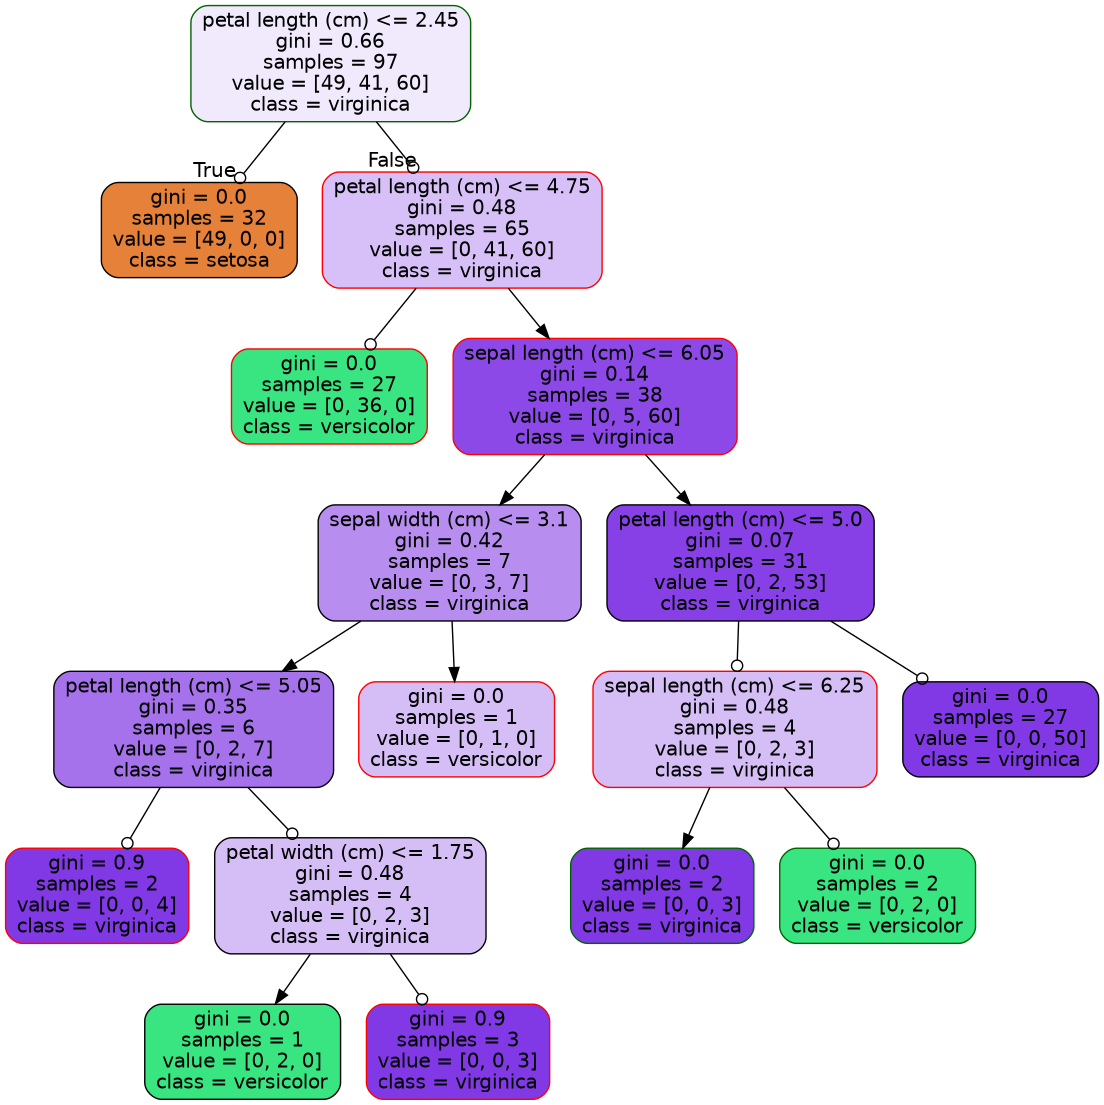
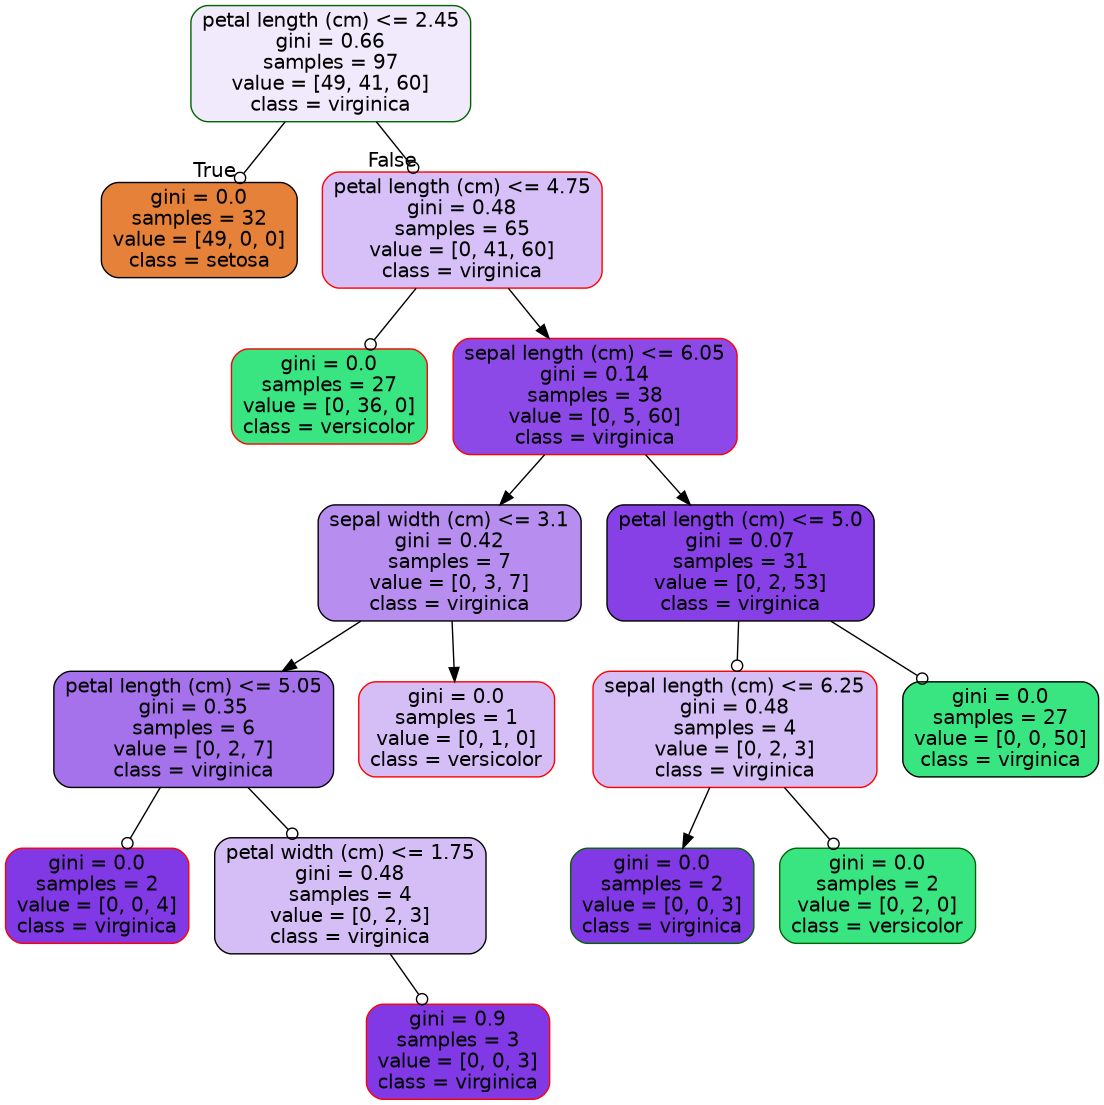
node "gini = 0.0 samples = 27 value = [0, 0, 50] class = virginica": fillcolor #8139e5 -> #39e581
node "gini = 0.9 samples = 2 value = [0, 0, 4] class = virginica": label "gini = 0.9 samples = 2 value = [0, 0, 4] class = virginica" -> "gini = 0.0 samples = 2 value = [0, 0, 4] class = virginica"
node "gini = 0.0 samples = 1 value = [0, 2, 0] class = versicolor": removed
